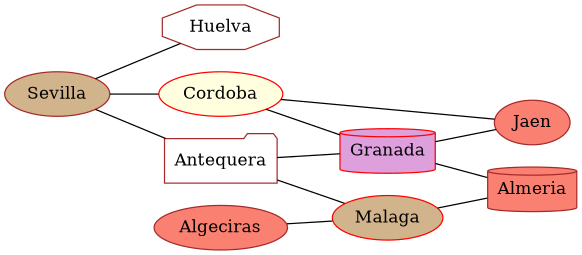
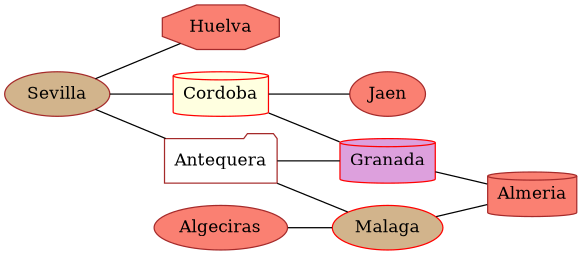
node "Huelva": fillcolor white -> salmon
node "Cordoba": shape ellipse -> cylinder
edge "Jaen" -- "Granada": removed
